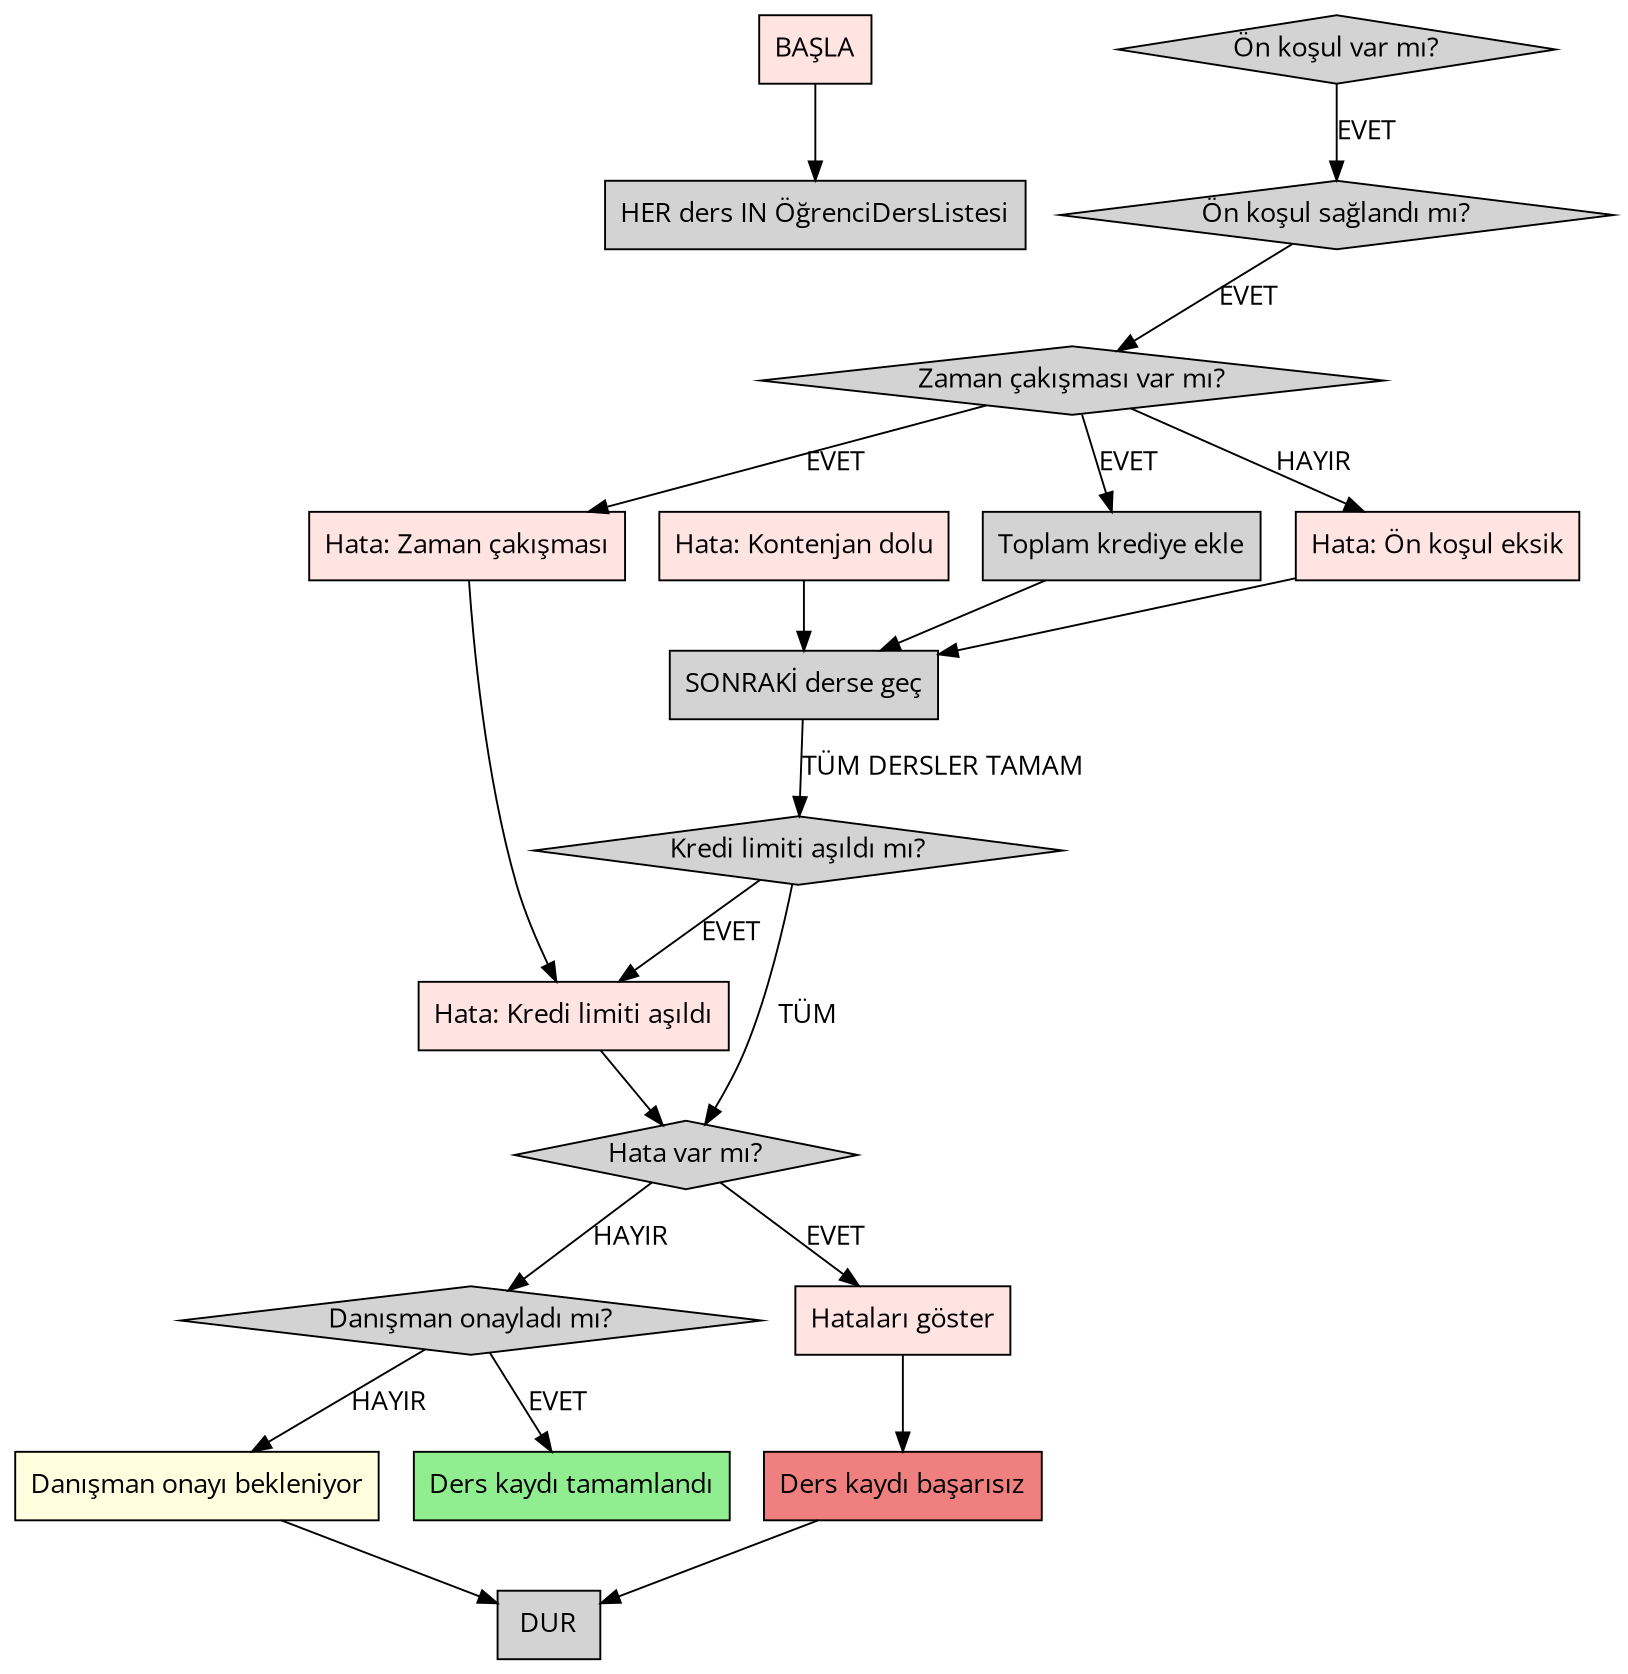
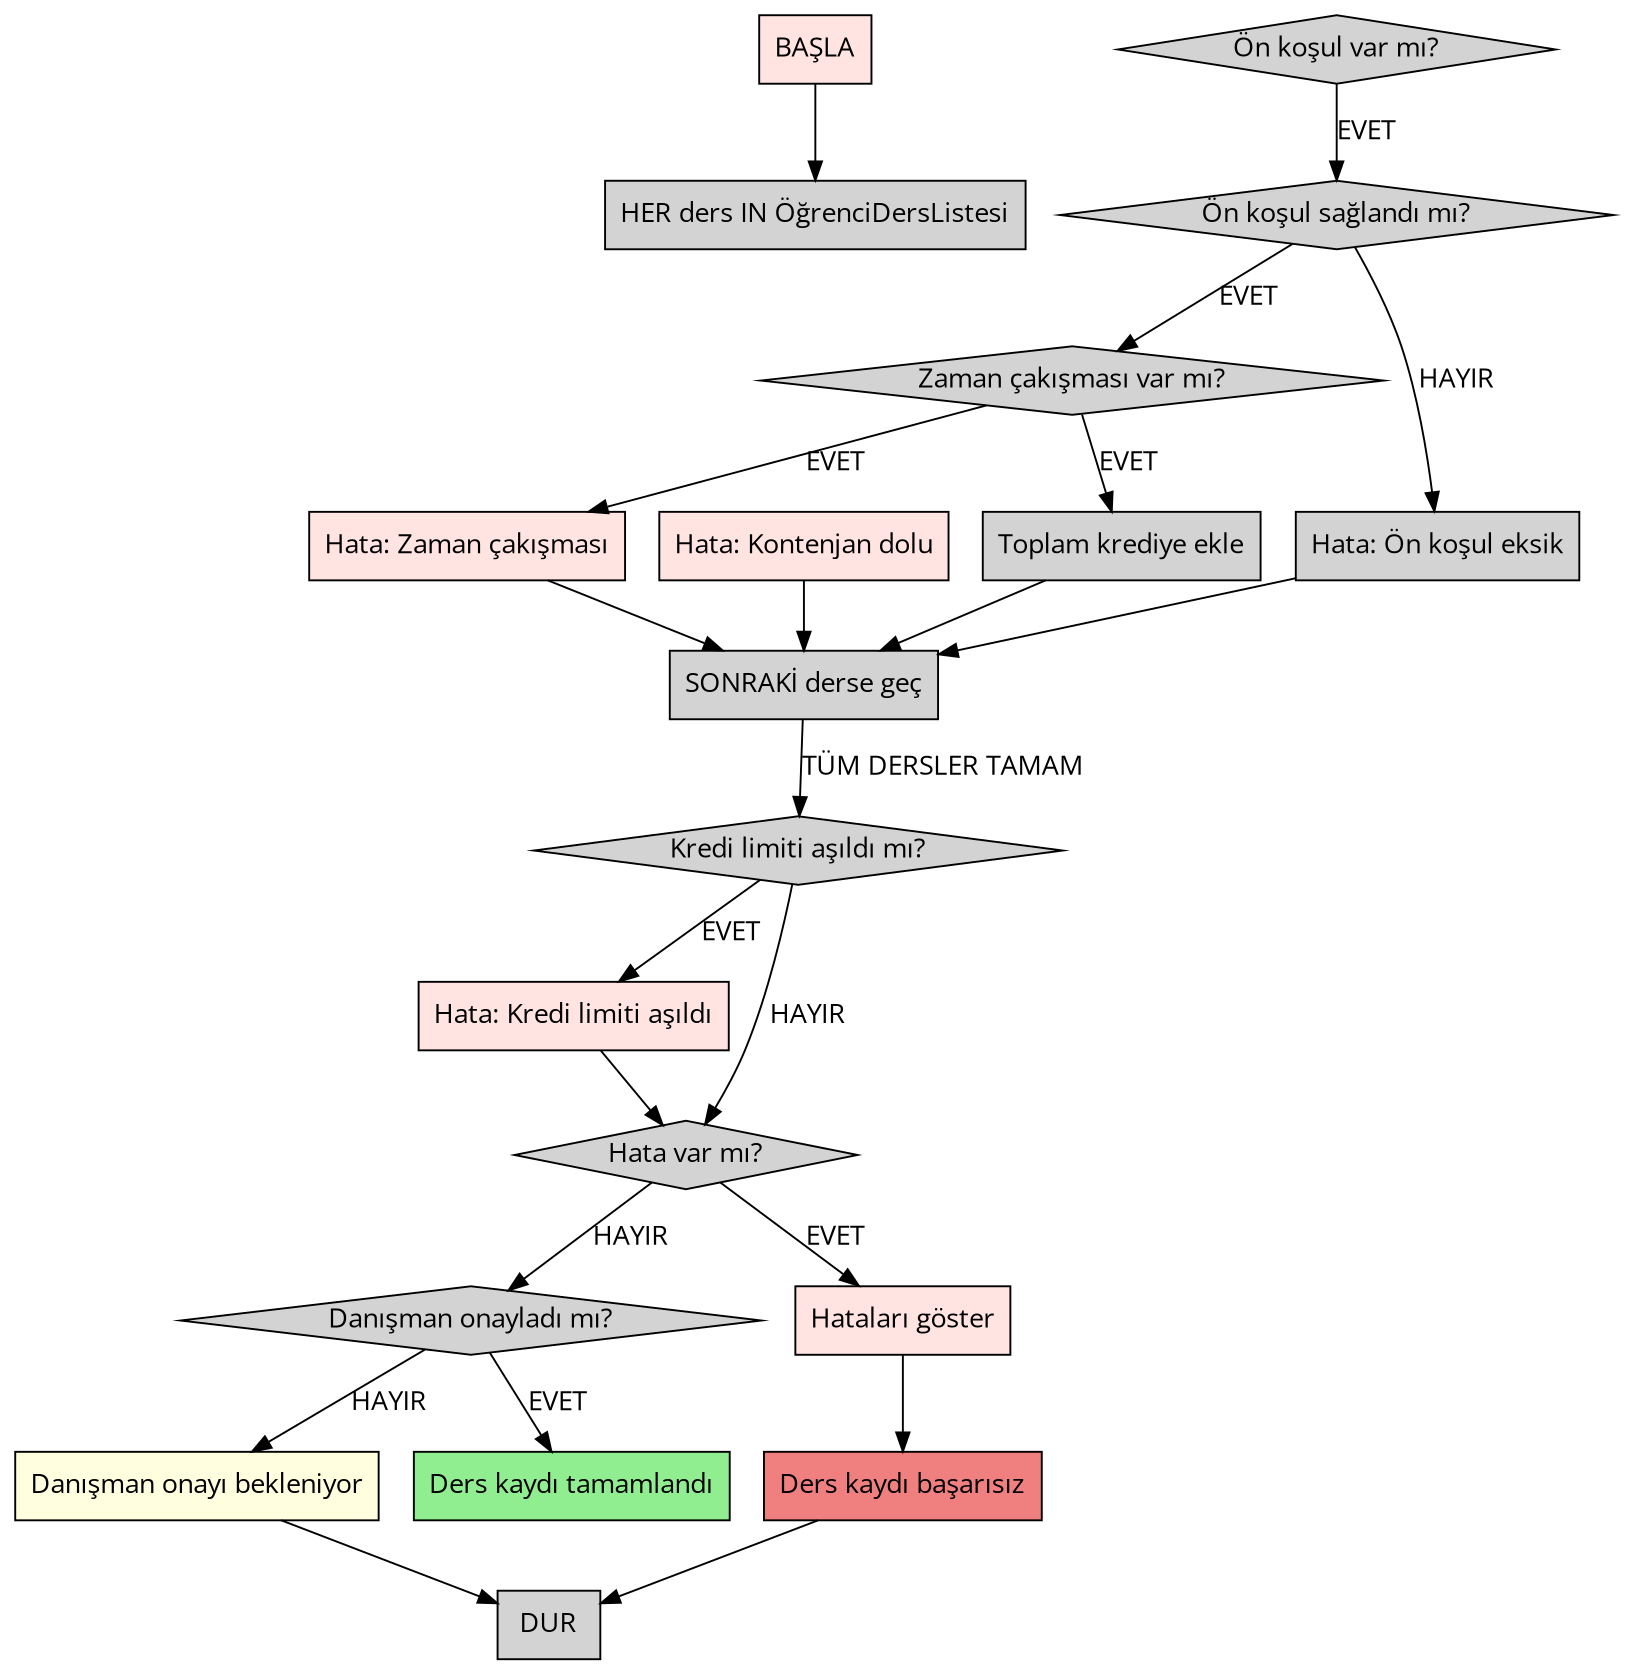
edge "Zaman çakışması var mı?" -> "Hata: Ön koşul eksik": now "Ön koşul sağlandı mı?" -> "Hata: Ön koşul eksik"
node "Hata: Ön koşul eksik": fillcolor mistyrose -> lightgray
edge "Hata: Zaman çakışması" -> "Hata: Kredi limiti aşıldı": now "Hata: Zaman çakışması" -> "SONRAKİ derse geç"
edge "Kredi limiti aşıldı mı?" -> "Hata var mı?": label "TÜM" -> "HAYIR"
